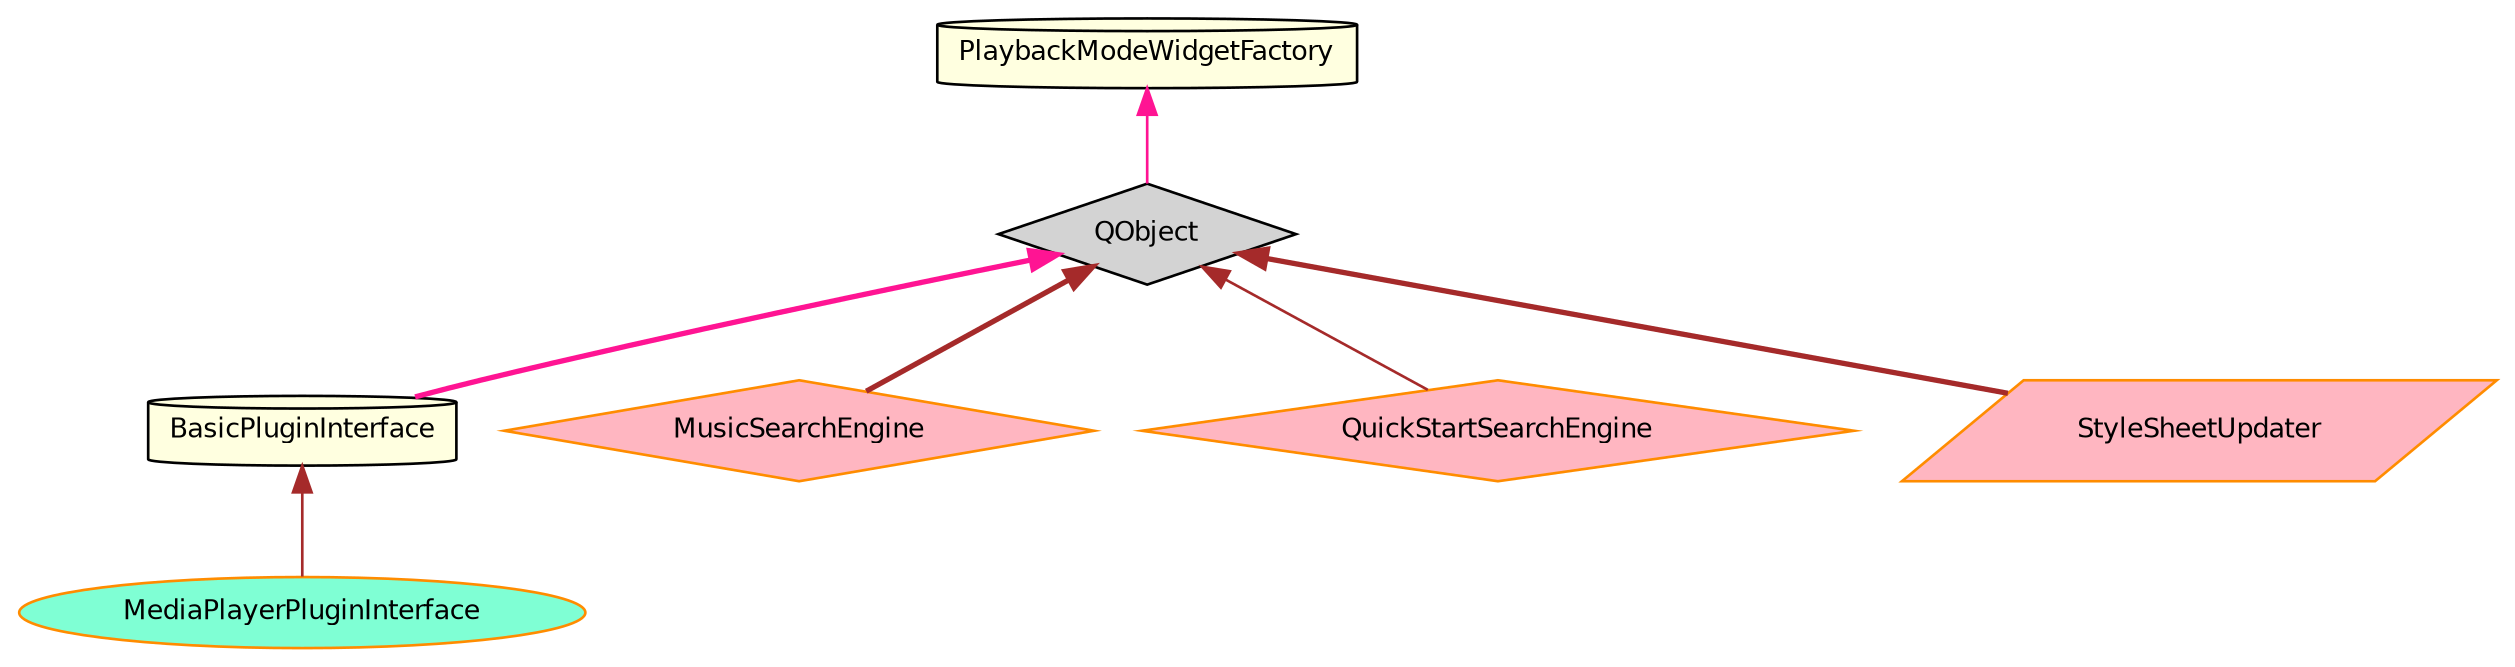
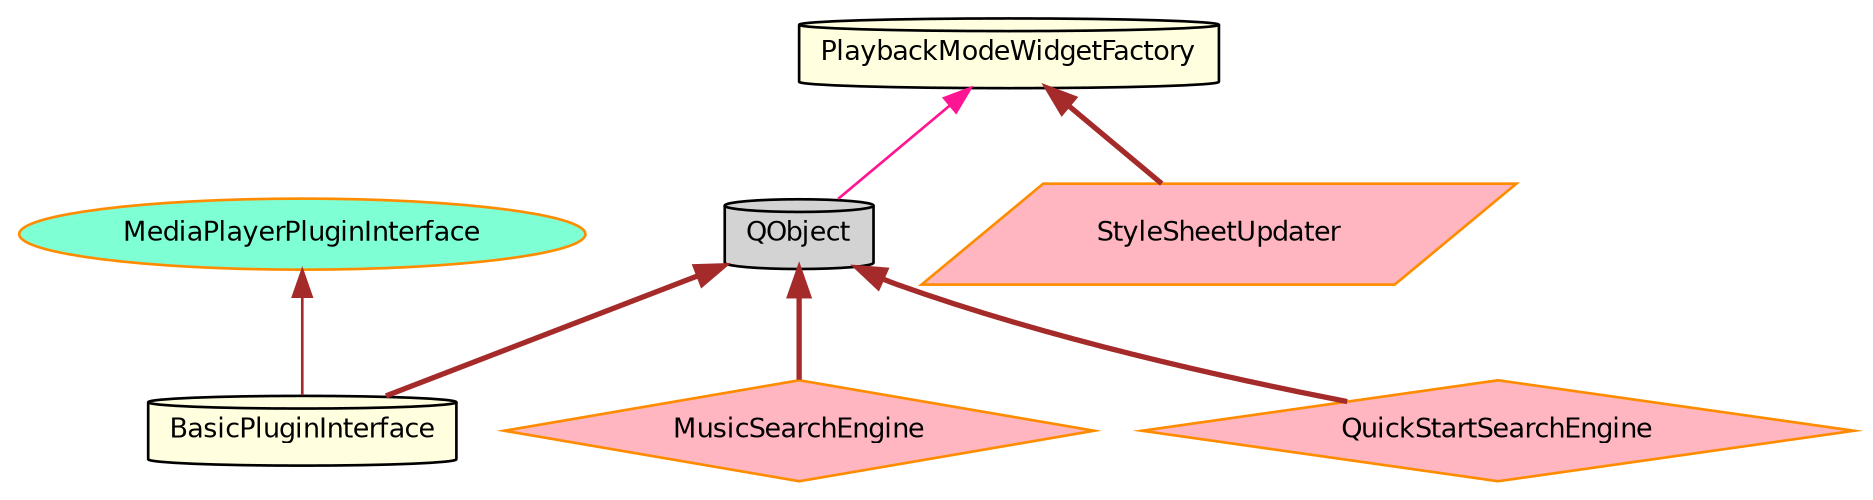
node "QObject": shape diamond -> cylinder
edge "BasicPluginInterface" -> "QObject": color deeppink -> brown
edge "StyleSheetUpdater" -> "QObject": now "StyleSheetUpdater" -> "PlaybackModeWidgetFactory"
edge "QuickStartSearchEngine" -> "QObject": style solid -> bold
edge "MediaPlayerPluginInterface" -> "BasicPluginInterface": reversed
